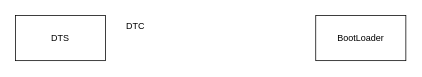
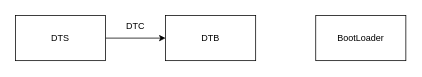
edge "DTS" -> "DTB": added
node "DTB": added
